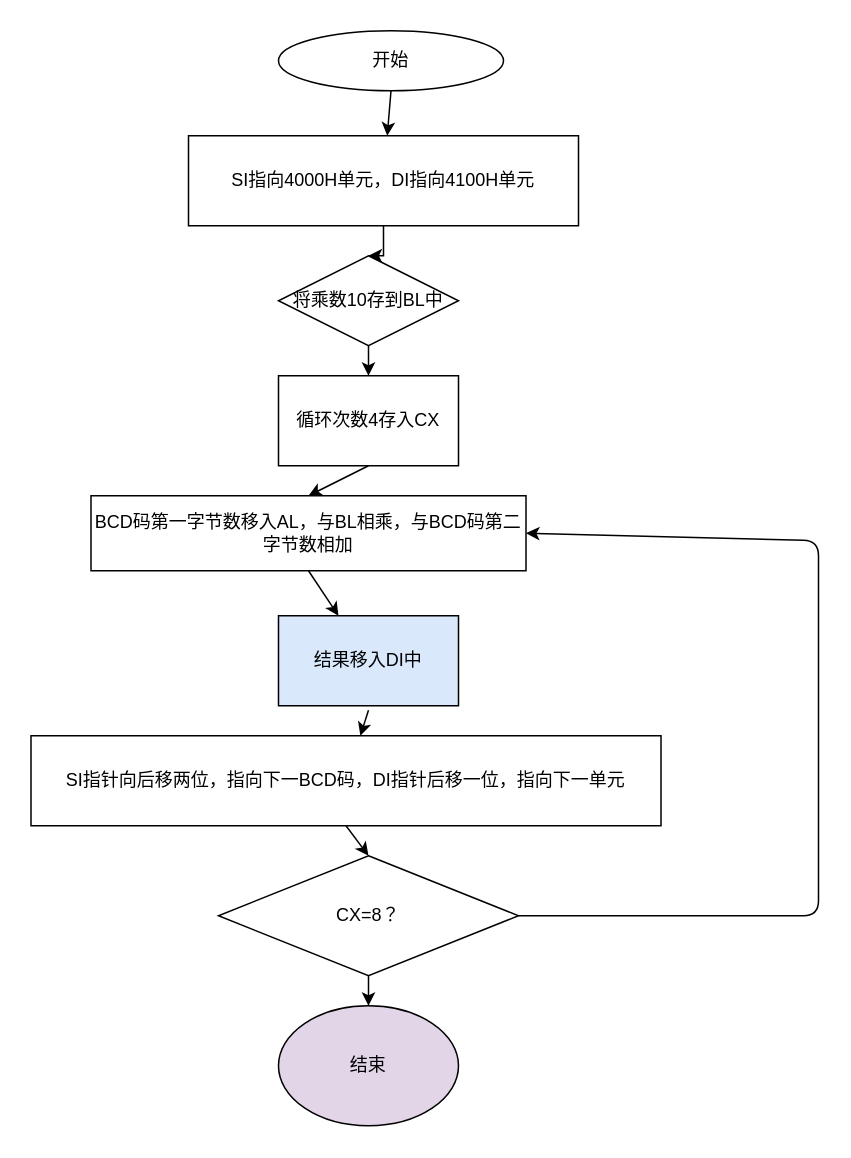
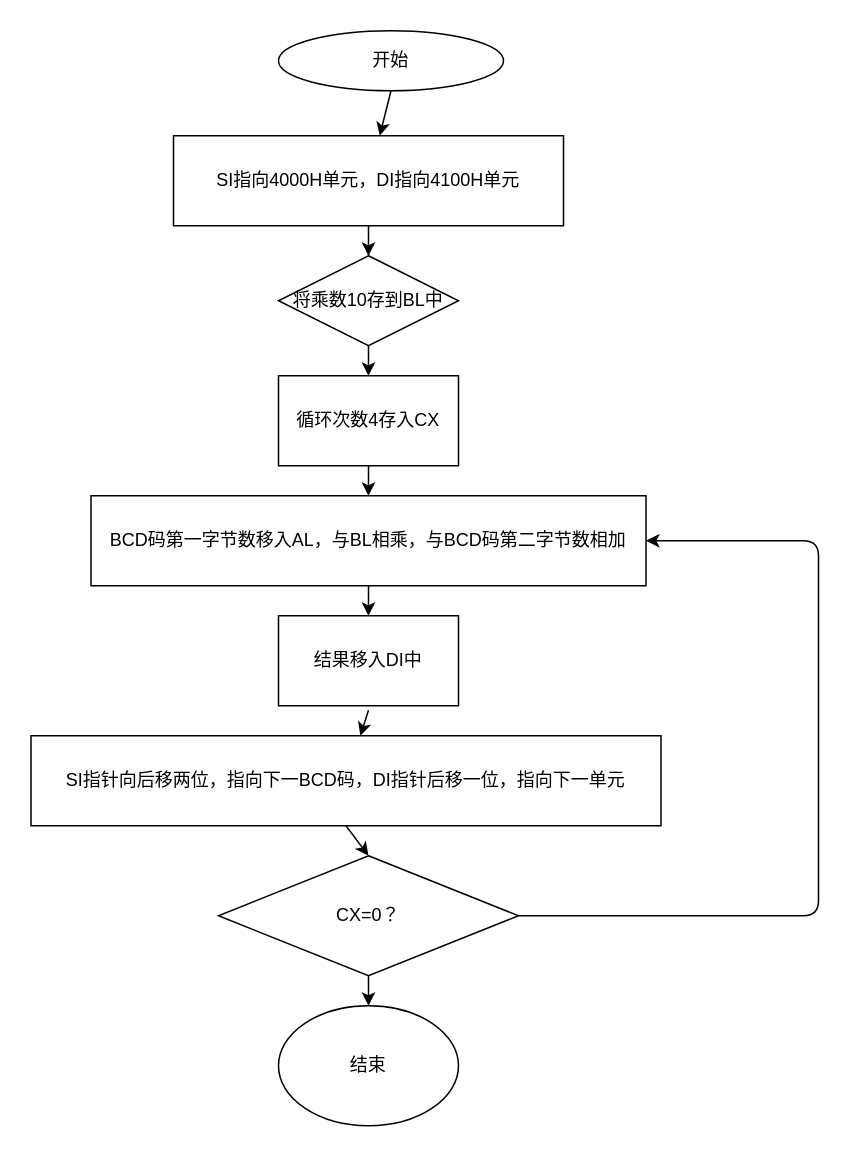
node "SI指向4000H单元，DI指向4100H单元": moved (383, 181) -> (368, 181)
node "BCD码第一字节数移入AL，与BL相乘，与BCD码第二字节数相加": size 435x75 -> 555x90
node "结果移入DI中": fillcolor #dae8fc -> #ffffff
node "CX=8？": label "CX=8？" -> "CX=0？"
node "结束": fillcolor #e1d5e7 -> #ffffff
